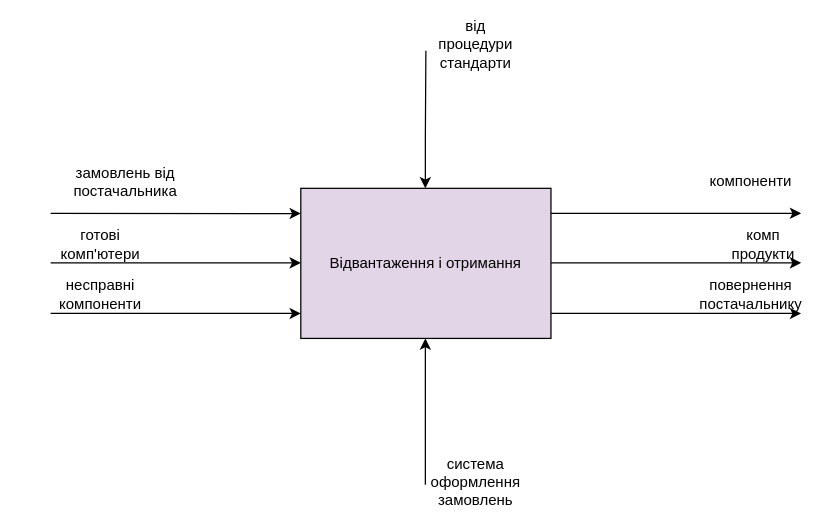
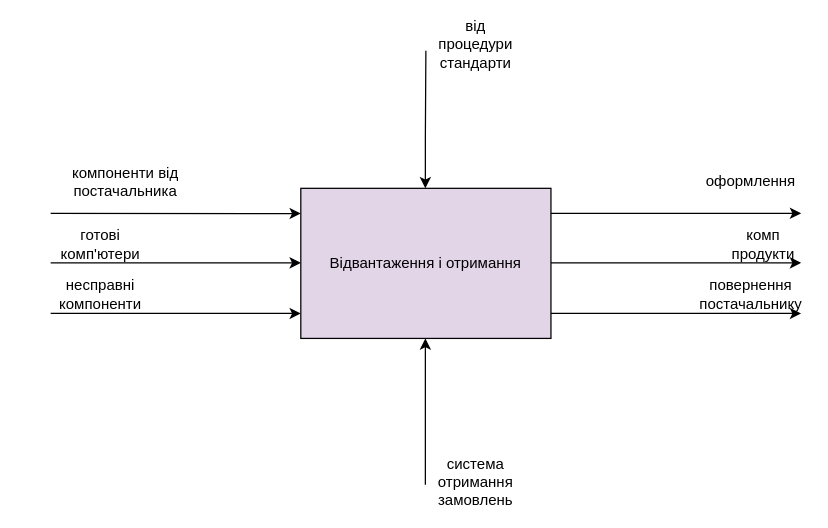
node "замовлень від постачальника": label "замовлень від постачальника" -> "компоненти від постачальника"
node "компоненти": label "компоненти" -> "оформлення"
node "система оформлення замовлень": label "система оформлення замовлень" -> "система отримання замовлень"
